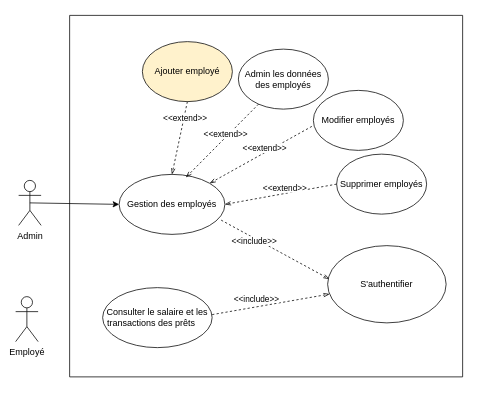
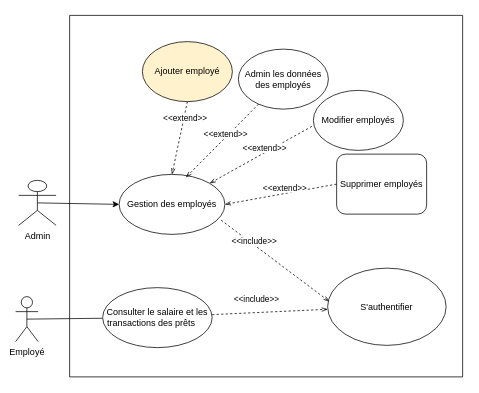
node "Supprimer employés": shape ellipse -> rounded rectangle
node "Admin": size 23x45 -> 38x45
node "S'authentifier": moved (387, 284) -> (387, 307)
edge "Consulter le salaire et les transactions des prêts" -- "Employé": added
